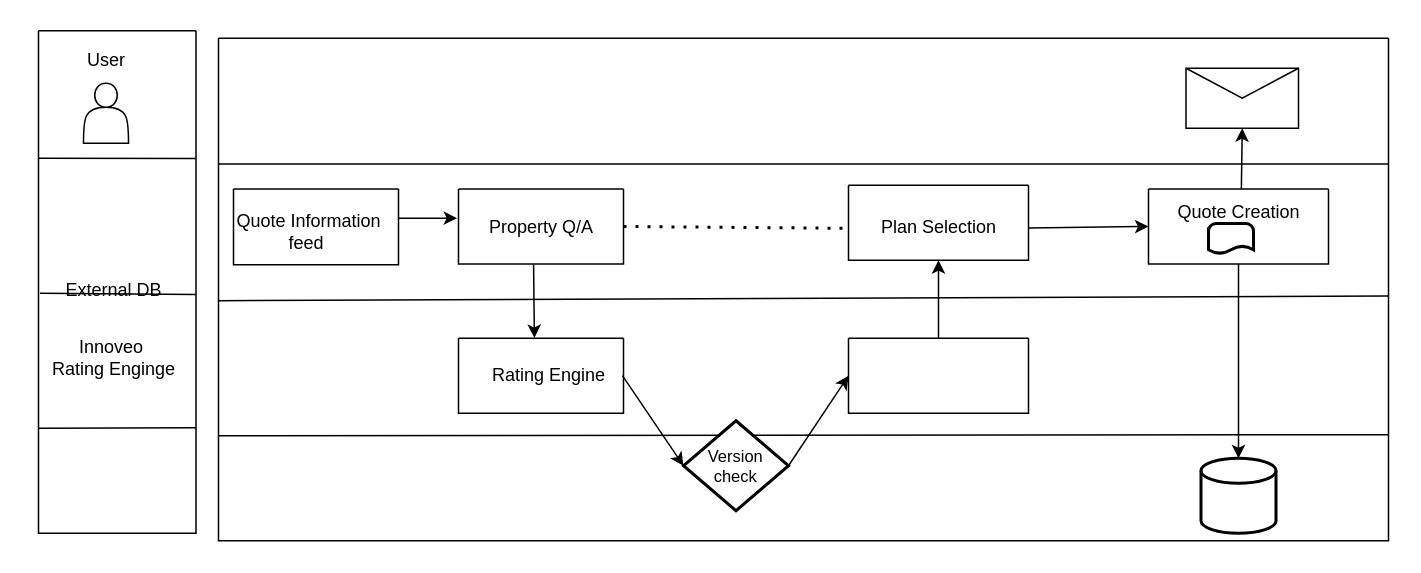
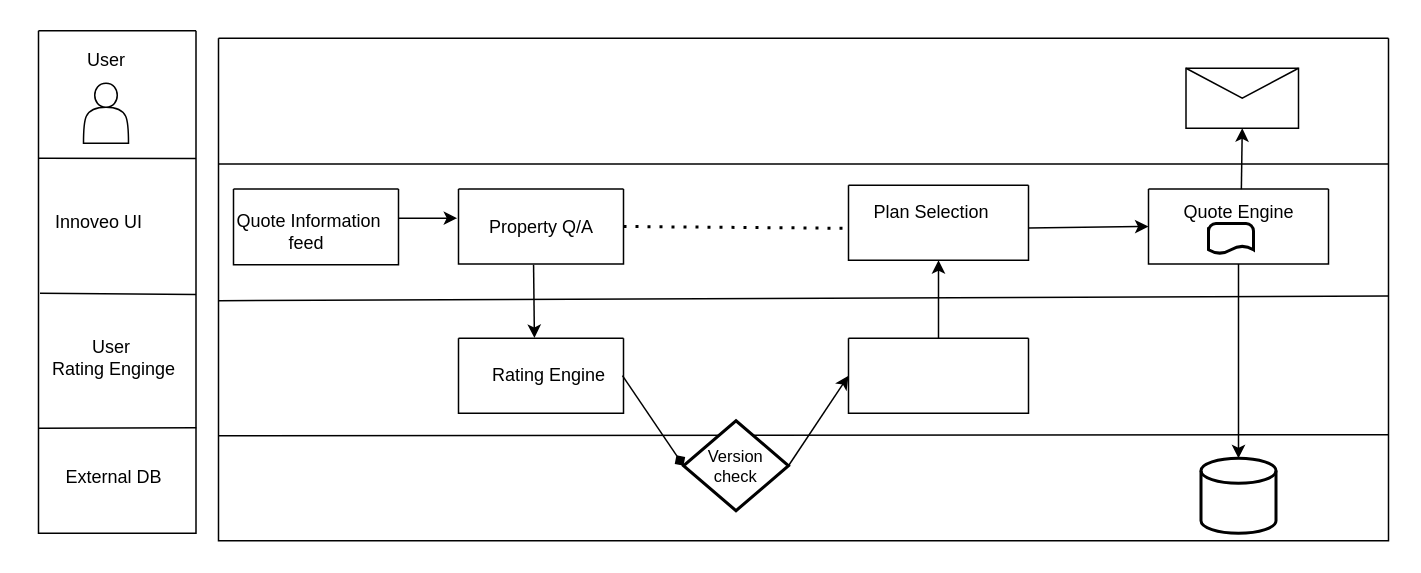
node "Quote Creation": label "Quote Creation" -> "Quote Engine"
node "Innoveo UI": added
node "Plan Selection": moved (938, 227) -> (931, 212)
node "External DB": moved (113, 290) -> (113, 478)
node "Innoveo Rating Enginge": label "Innoveo Rating Enginge" -> "User Rating Enginge"
edge "Rating Engine" -> "Version check": arrowhead classic -> diamond
